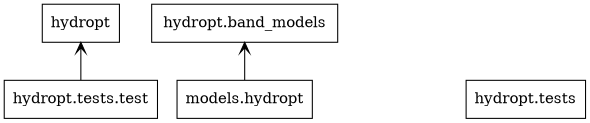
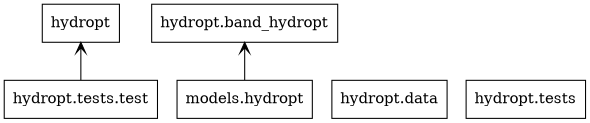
node "hydropt.band_models": label "hydropt.band_models" -> "hydropt.band_hydropt"
node "hydropt.data": added
